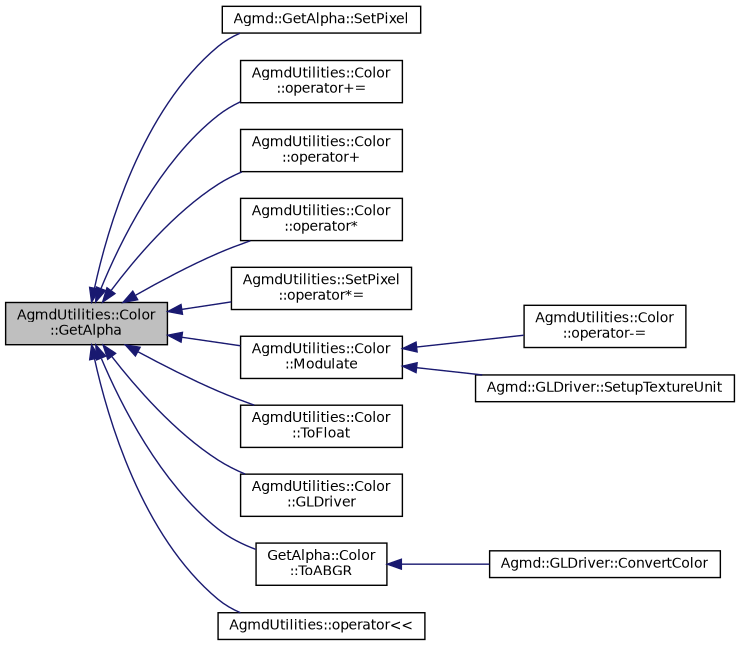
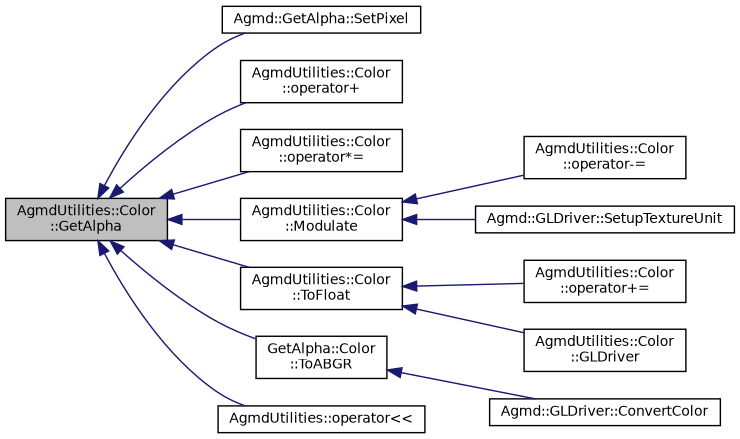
edge "AgmdUtilities::Color ::operator+=" -> "AgmdUtilities::Color ::GetAlpha": now "AgmdUtilities::Color ::operator+=" -> "AgmdUtilities::Color ::ToFloat"
node "AgmdUtilities::Color ::operator*": removed
node "AgmdUtilities::SetPixel ::operator*=": label "AgmdUtilities::SetPixel ::operator*=" -> "AgmdUtilities::Color ::operator*="
edge "AgmdUtilities::Color ::GLDriver" -> "AgmdUtilities::Color ::GetAlpha": now "AgmdUtilities::Color ::GLDriver" -> "AgmdUtilities::Color ::ToFloat"
